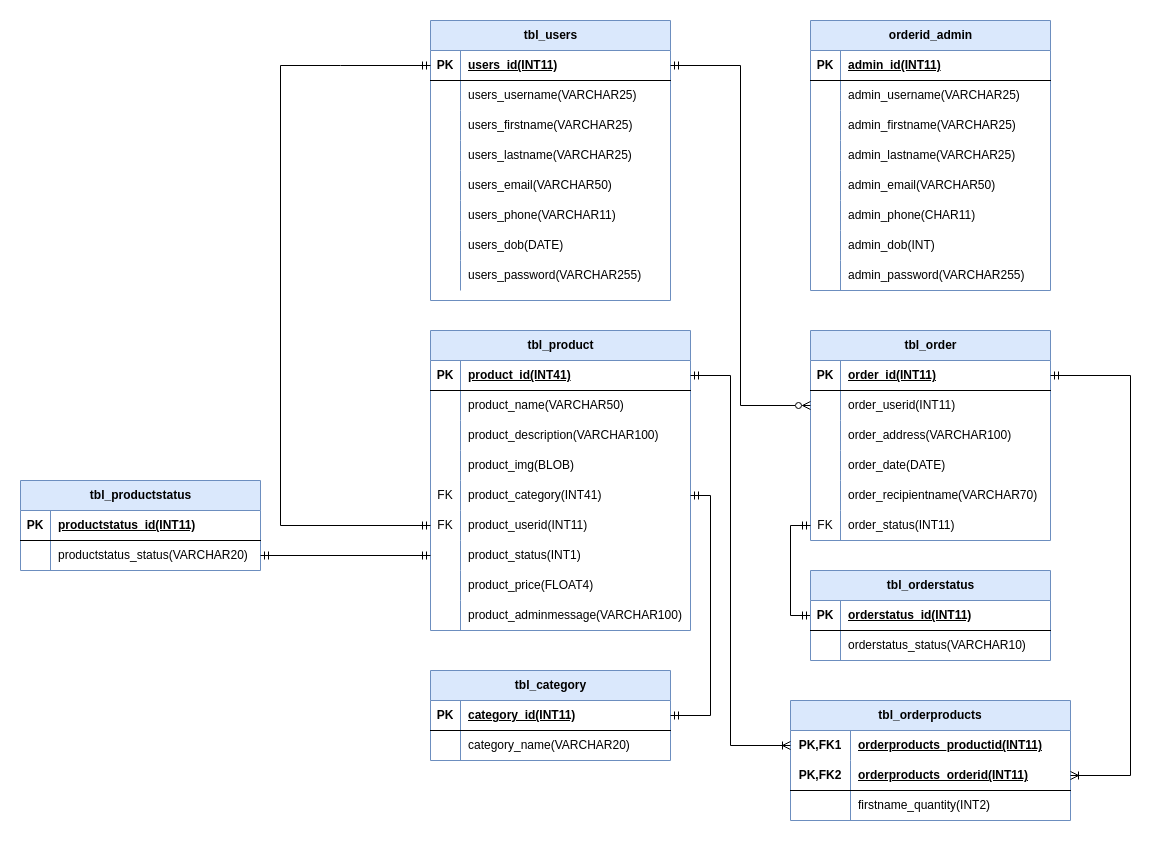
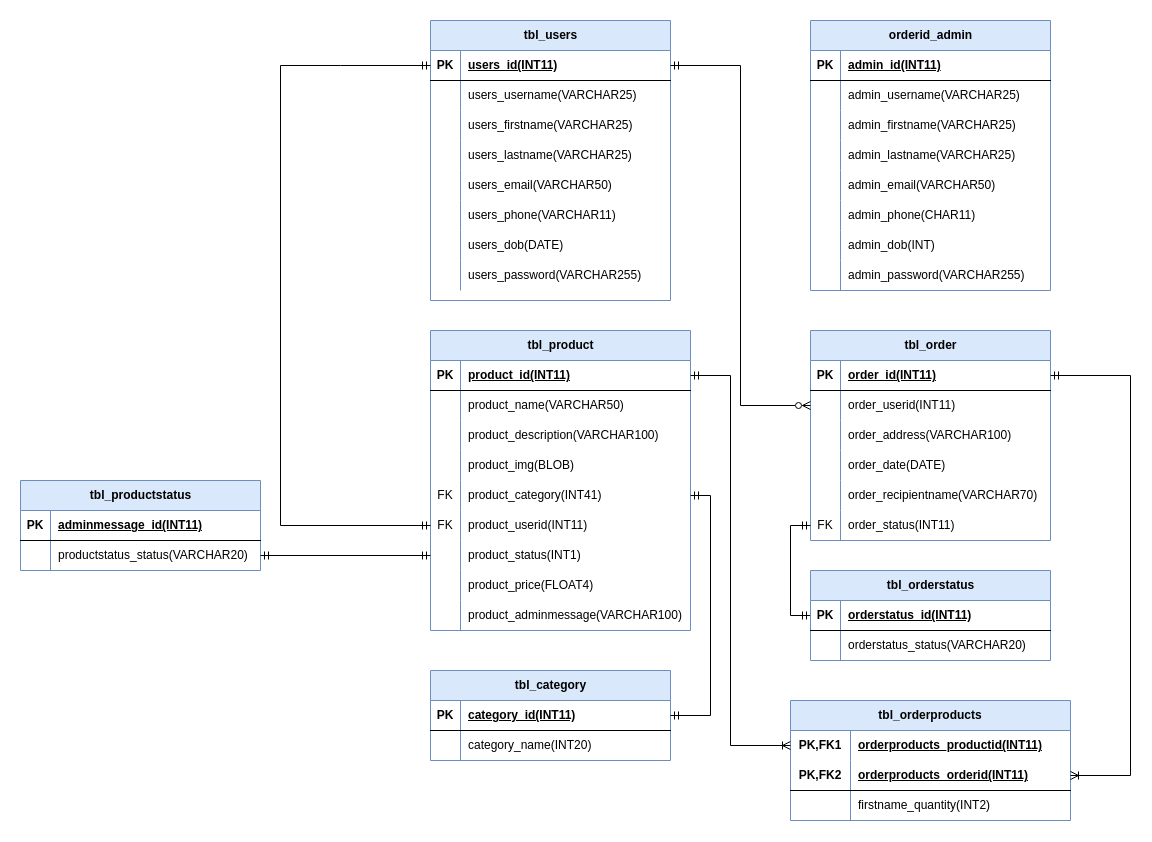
node "product_id(INT41)": label "product_id(INT41)" -> "product_id(INT11)"
node "productstatus_id(INT11)": label "productstatus_id(INT11)" -> "adminmessage_id(INT11)"
node "orderstatus_status(VARCHAR10)": label "orderstatus_status(VARCHAR10)" -> "orderstatus_status(VARCHAR20)"
node "category_name(VARCHAR20)": label "category_name(VARCHAR20)" -> "category_name(INT20)"
